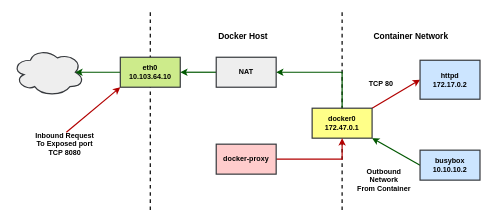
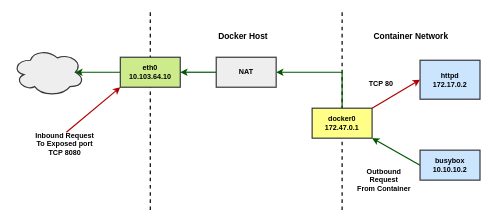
node "docker-proxy": removed
edge "docker-proxy" -> "docker0 172.47.0.1": removed
node "Outbound Network From Container": label "Outbound Network From Container" -> "Outbound Request From Container"
